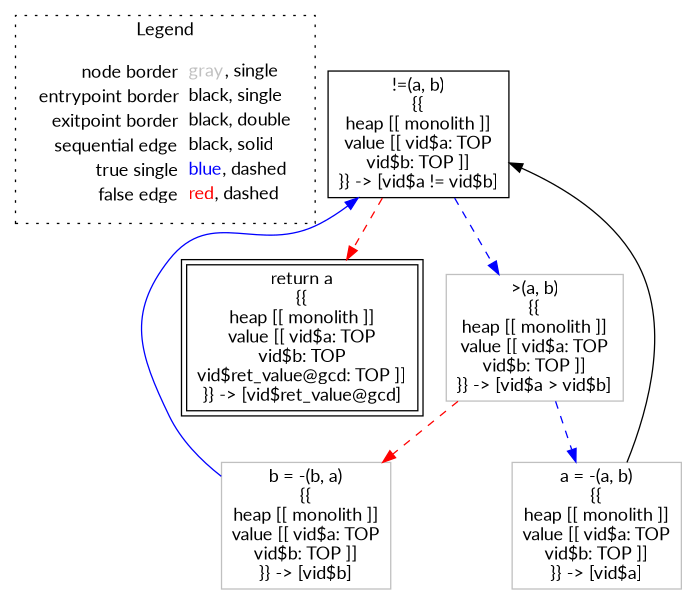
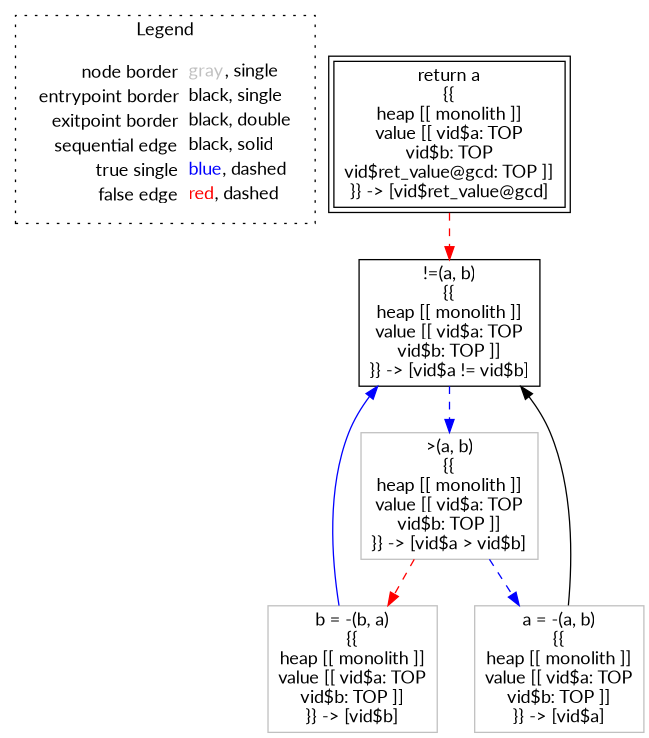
edge "!=(a, b)" -> "return a": reversed
